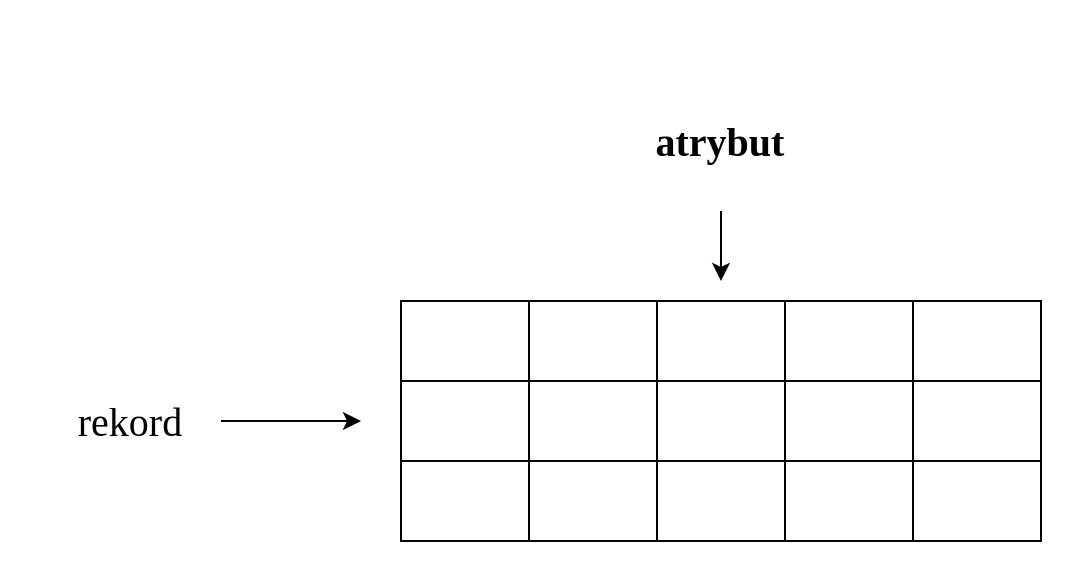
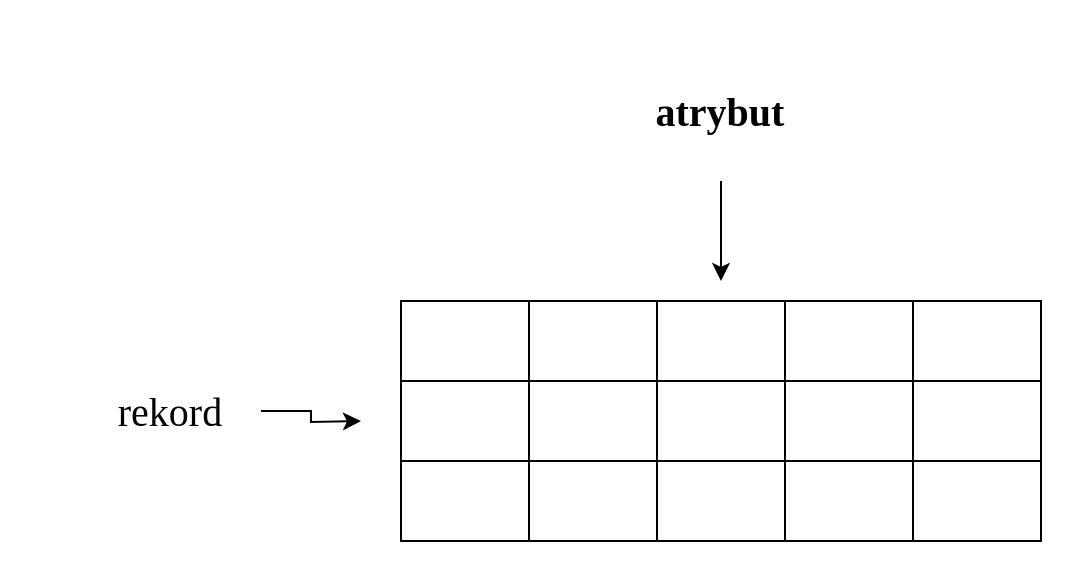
node "atrybut": moved (721, 141) -> (721, 111)
node "rekord": moved (131, 421) -> (171, 411)
